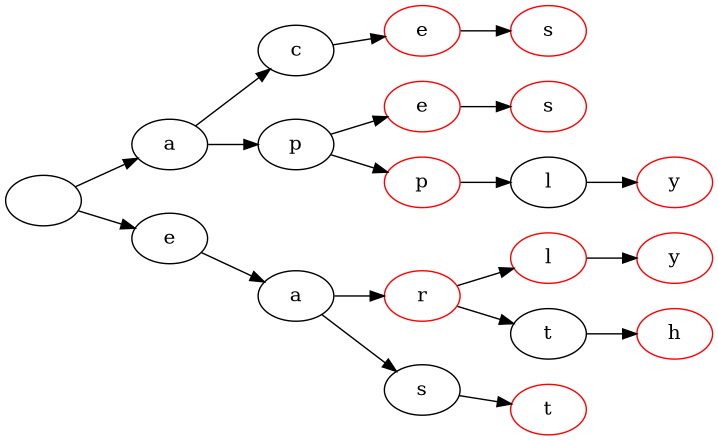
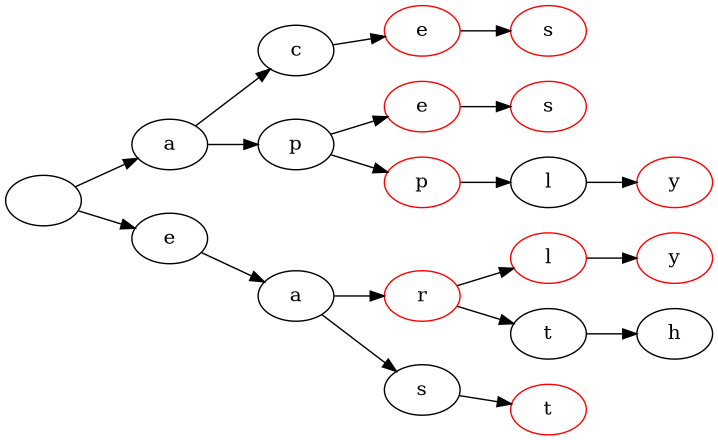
node "h": color red -> black
